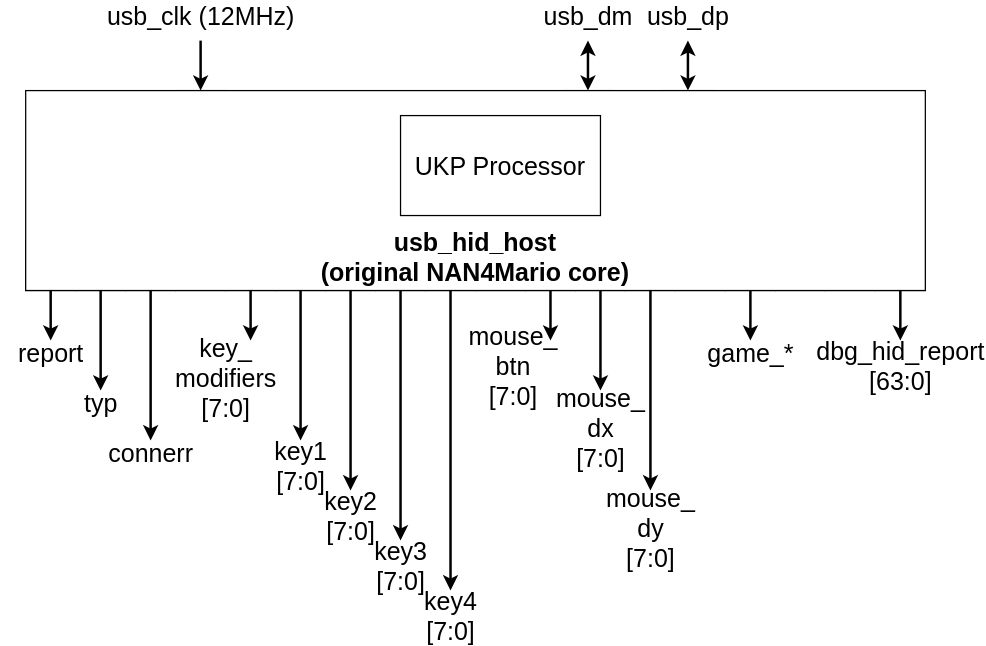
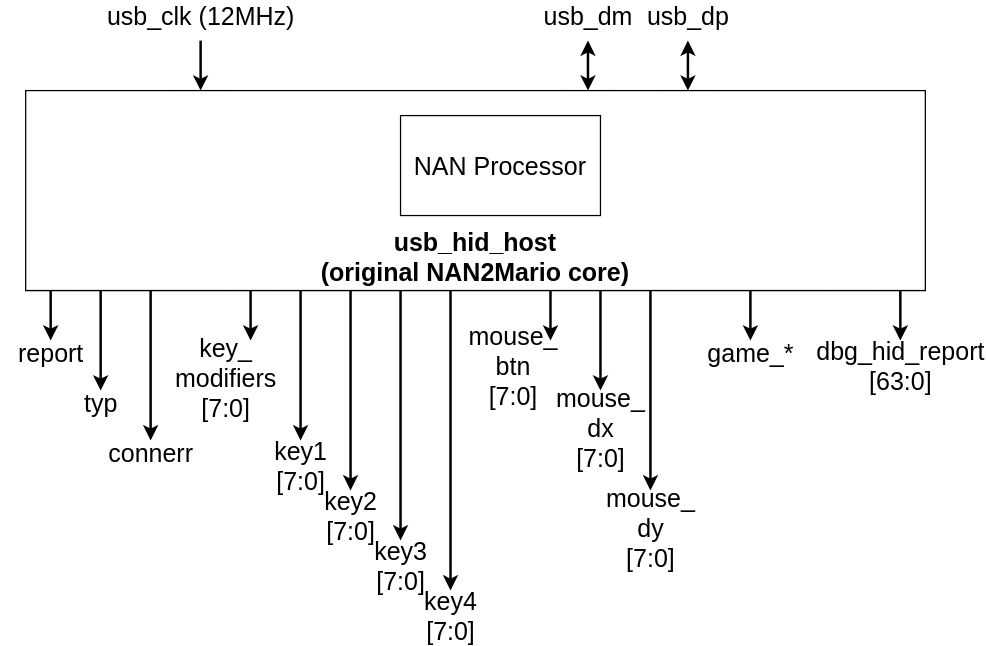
node "UKP Processor": label "UKP Processor" -> "NAN Processor"
node "usb_hid_host (original NAN4Mario core)": label "usb_hid_host (original NAN4Mario core)" -> "usb_hid_host (original NAN2Mario core)"
